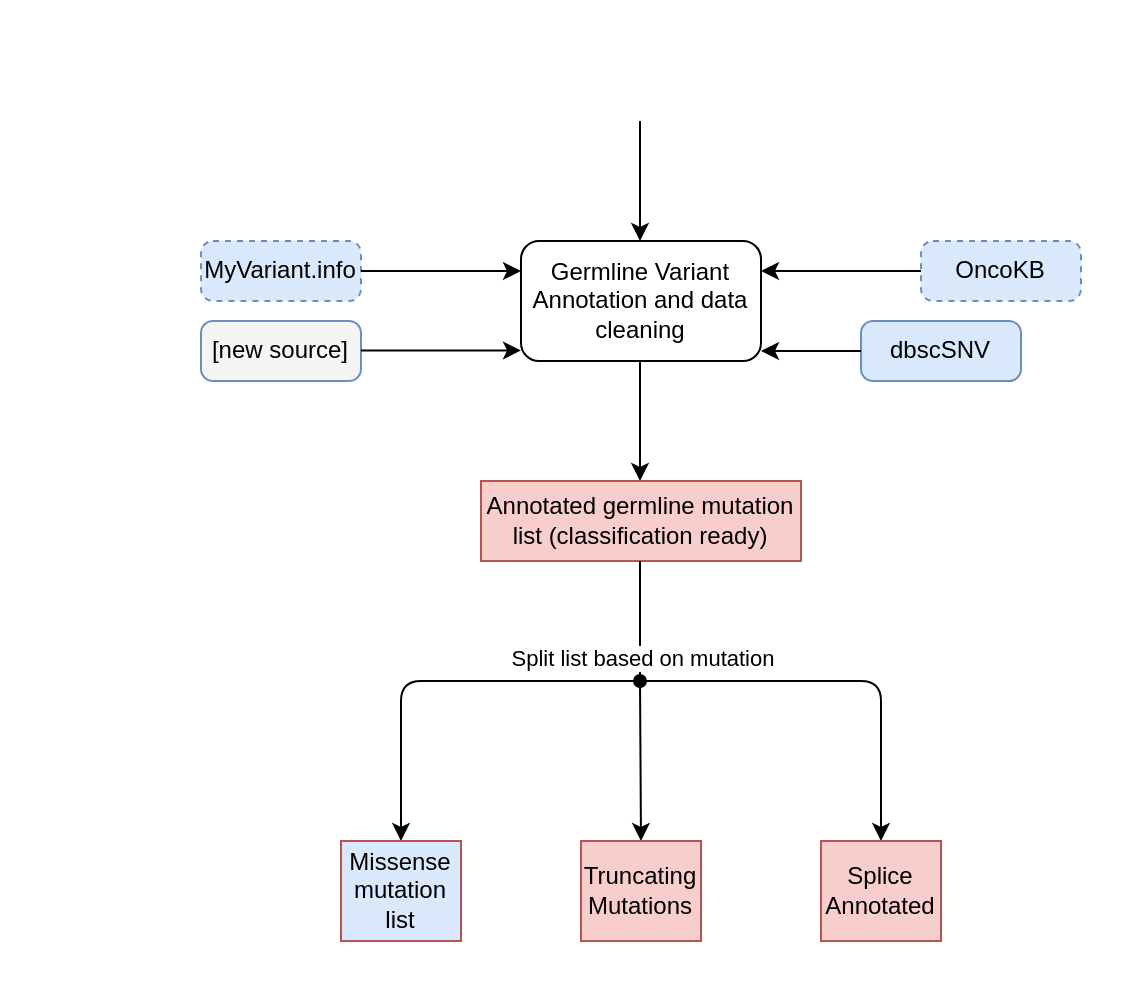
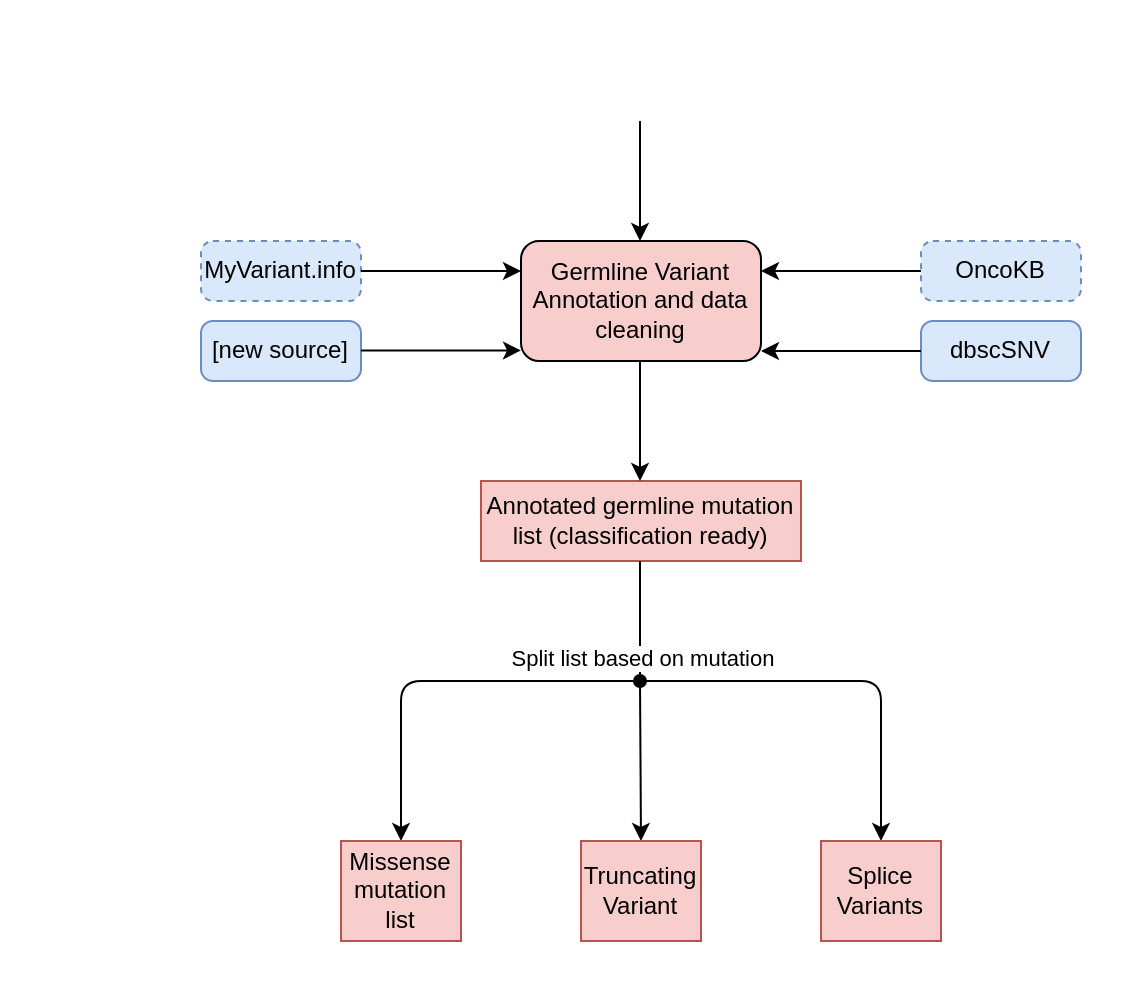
node "Germline Variant Annotation and data cleaning": fillcolor #ffffff -> #f8cecc
node "[new source]": fillcolor #f5f5f5 -> #dae8fc
node "dbscSNV": moved (941, 351) -> (1001, 351)
node "Missense mutation list": fillcolor #dae8fc -> #f8cecc
node "Truncating Mutations": label "Truncating Mutations" -> "Truncating Variant"
node "Splice Annotated": label "Splice Annotated" -> "Splice Variants"
